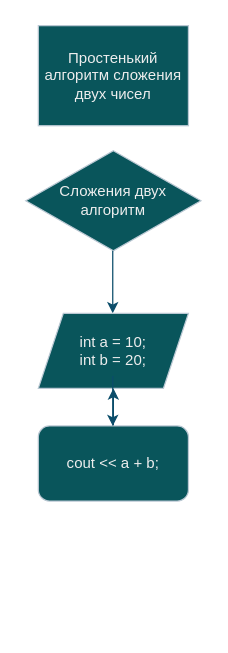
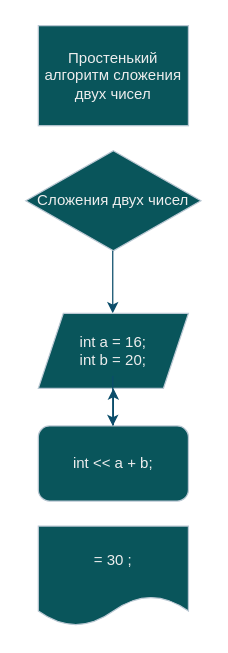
node "Сложения двух алгоритм": label "Сложения двух алгоритм" -> "Сложения двух чисел"
node "int a = 10; int b = 20;": label "int a = 10; int b = 20;" -> "int a = 16; int b = 20;"
node "cout << a + b;": label "cout << a + b;" -> "int << a + b;"
node "= 30 ;": added
